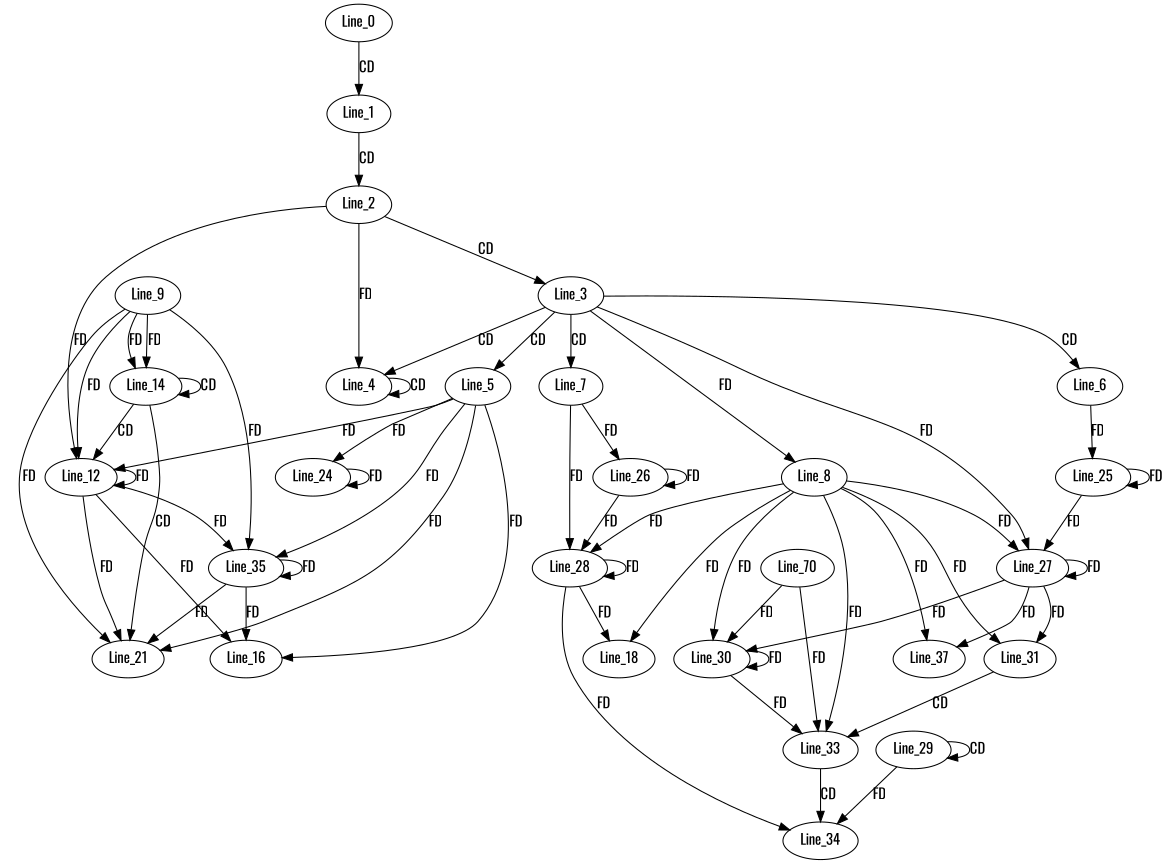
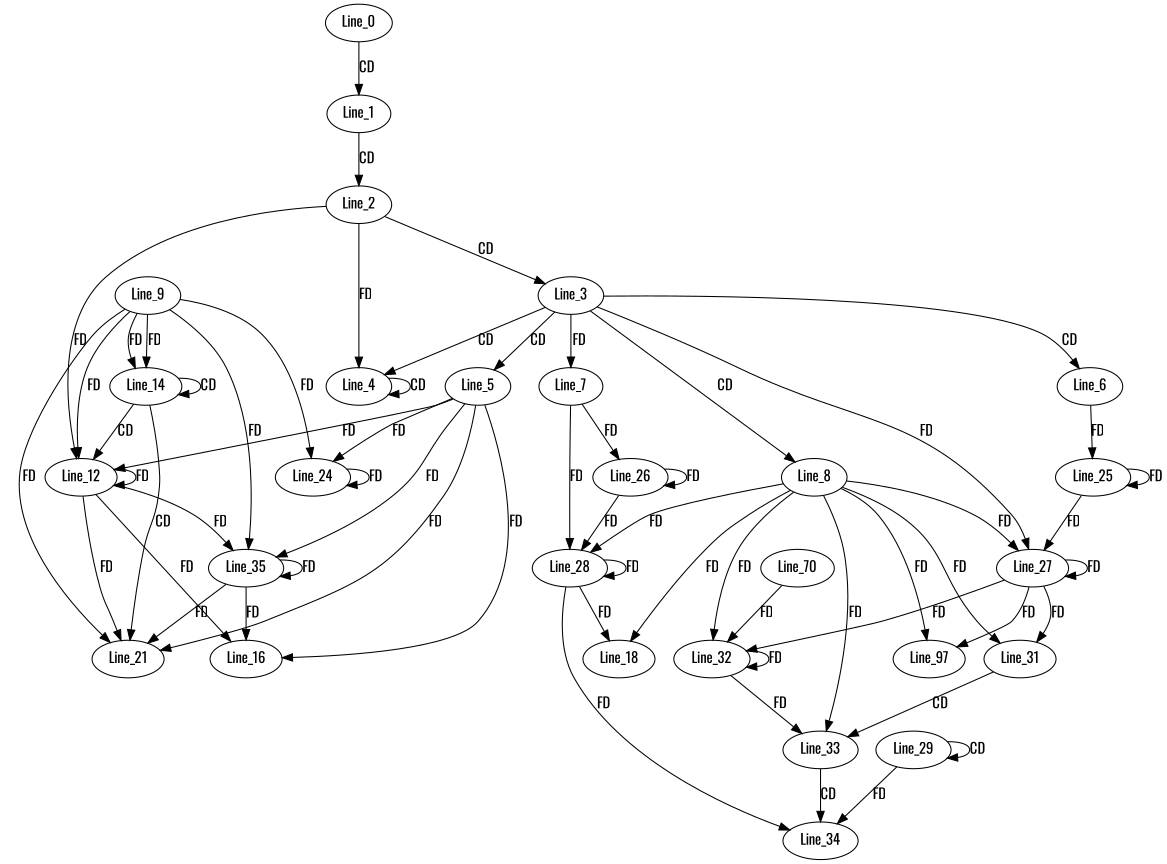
edge "Line_3" -> "Line_7": label "CD" -> "FD"
edge "Line_9" -> "Line_24": added, label "FD"
edge "Line_3" -> "Line_8": label "FD" -> "CD"
edge "Line_70" -> "Line_33": removed, label "FD"
node "Line_30": label "Line_30" -> "Line_32"
node "Line_37": label "Line_37" -> "Line_97"
